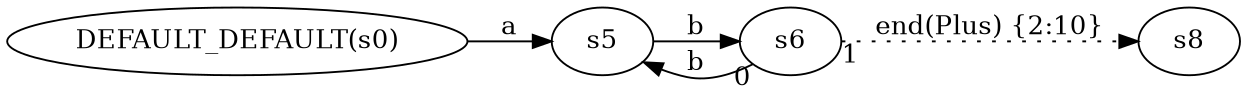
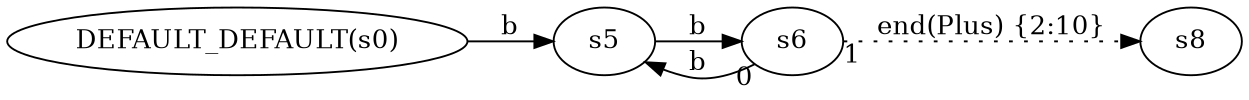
edge "DEFAULT_DEFAULT(s0)" -> "s5": label "a" -> "b"
